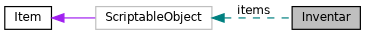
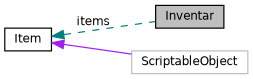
edge "Inventar" -> "ScriptableObject": now "Inventar" -> "Item"
